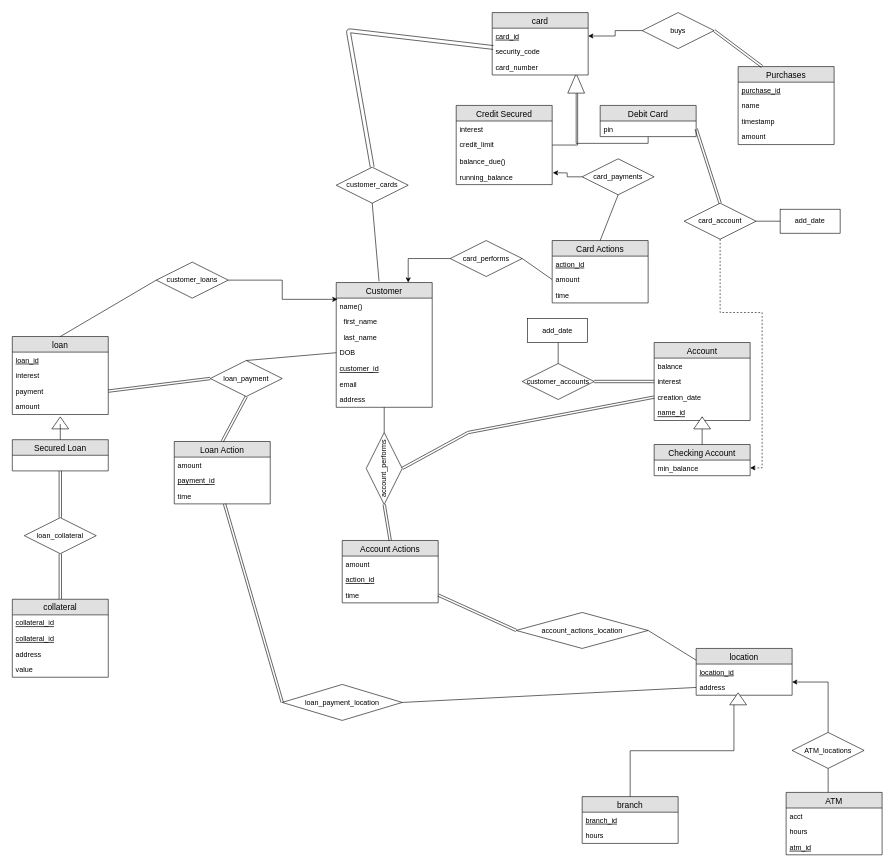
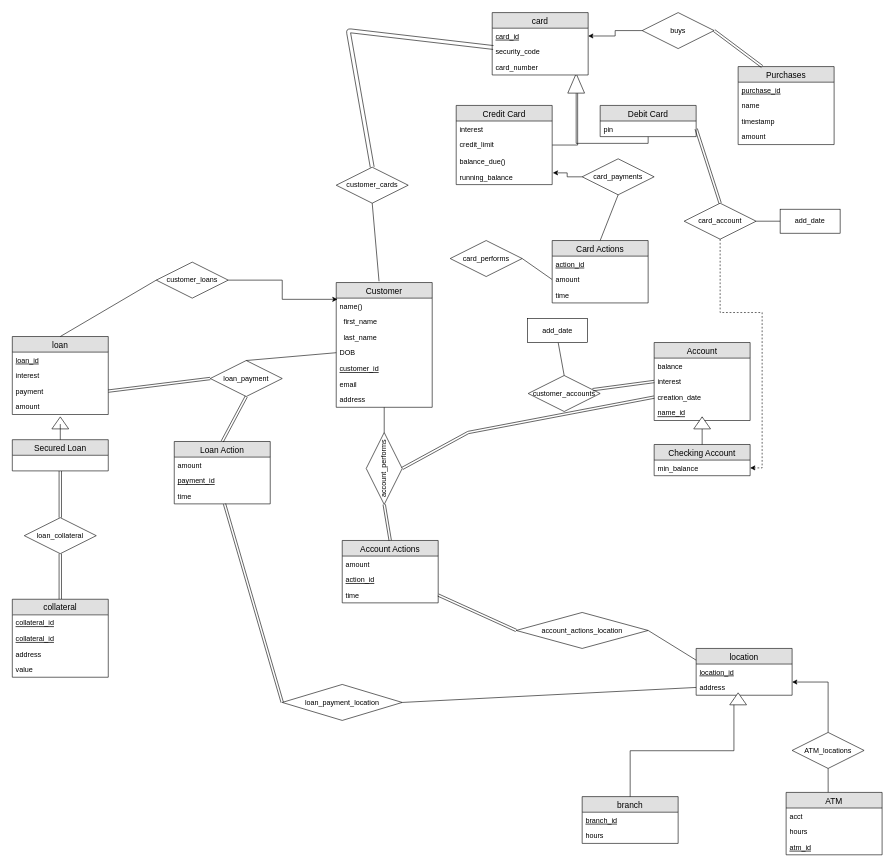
node "Credit Secured": label "Credit Secured" -> "Credit Card"
edge "card_performs" -> "Customer": removed
node "customer_accounts": moved (558, 381) -> (564, 393)
